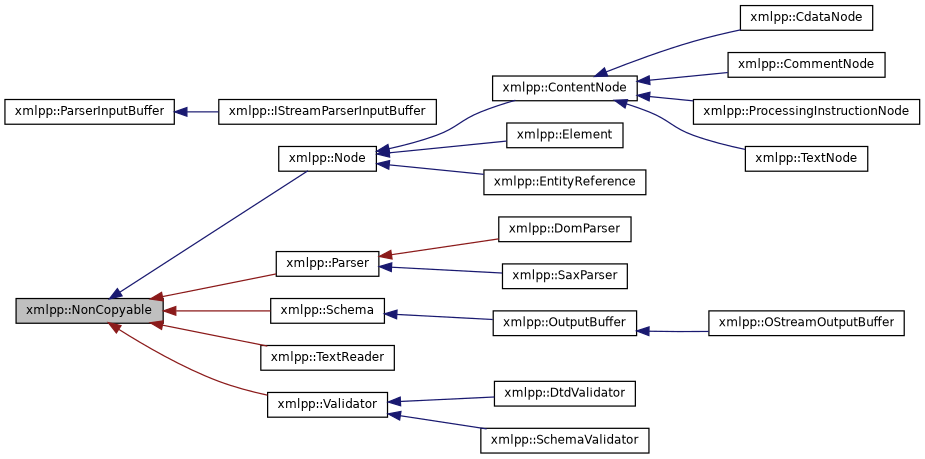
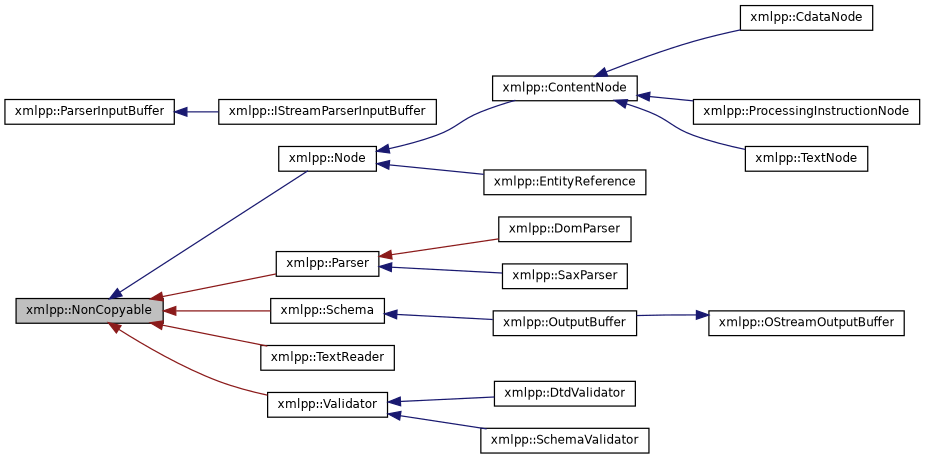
node "xmlpp::CommentNode": removed
node "xmlpp::Element": removed
edge "xmlpp::OStreamOutputBuffer" -> "xmlpp::OutputBuffer": reversed
